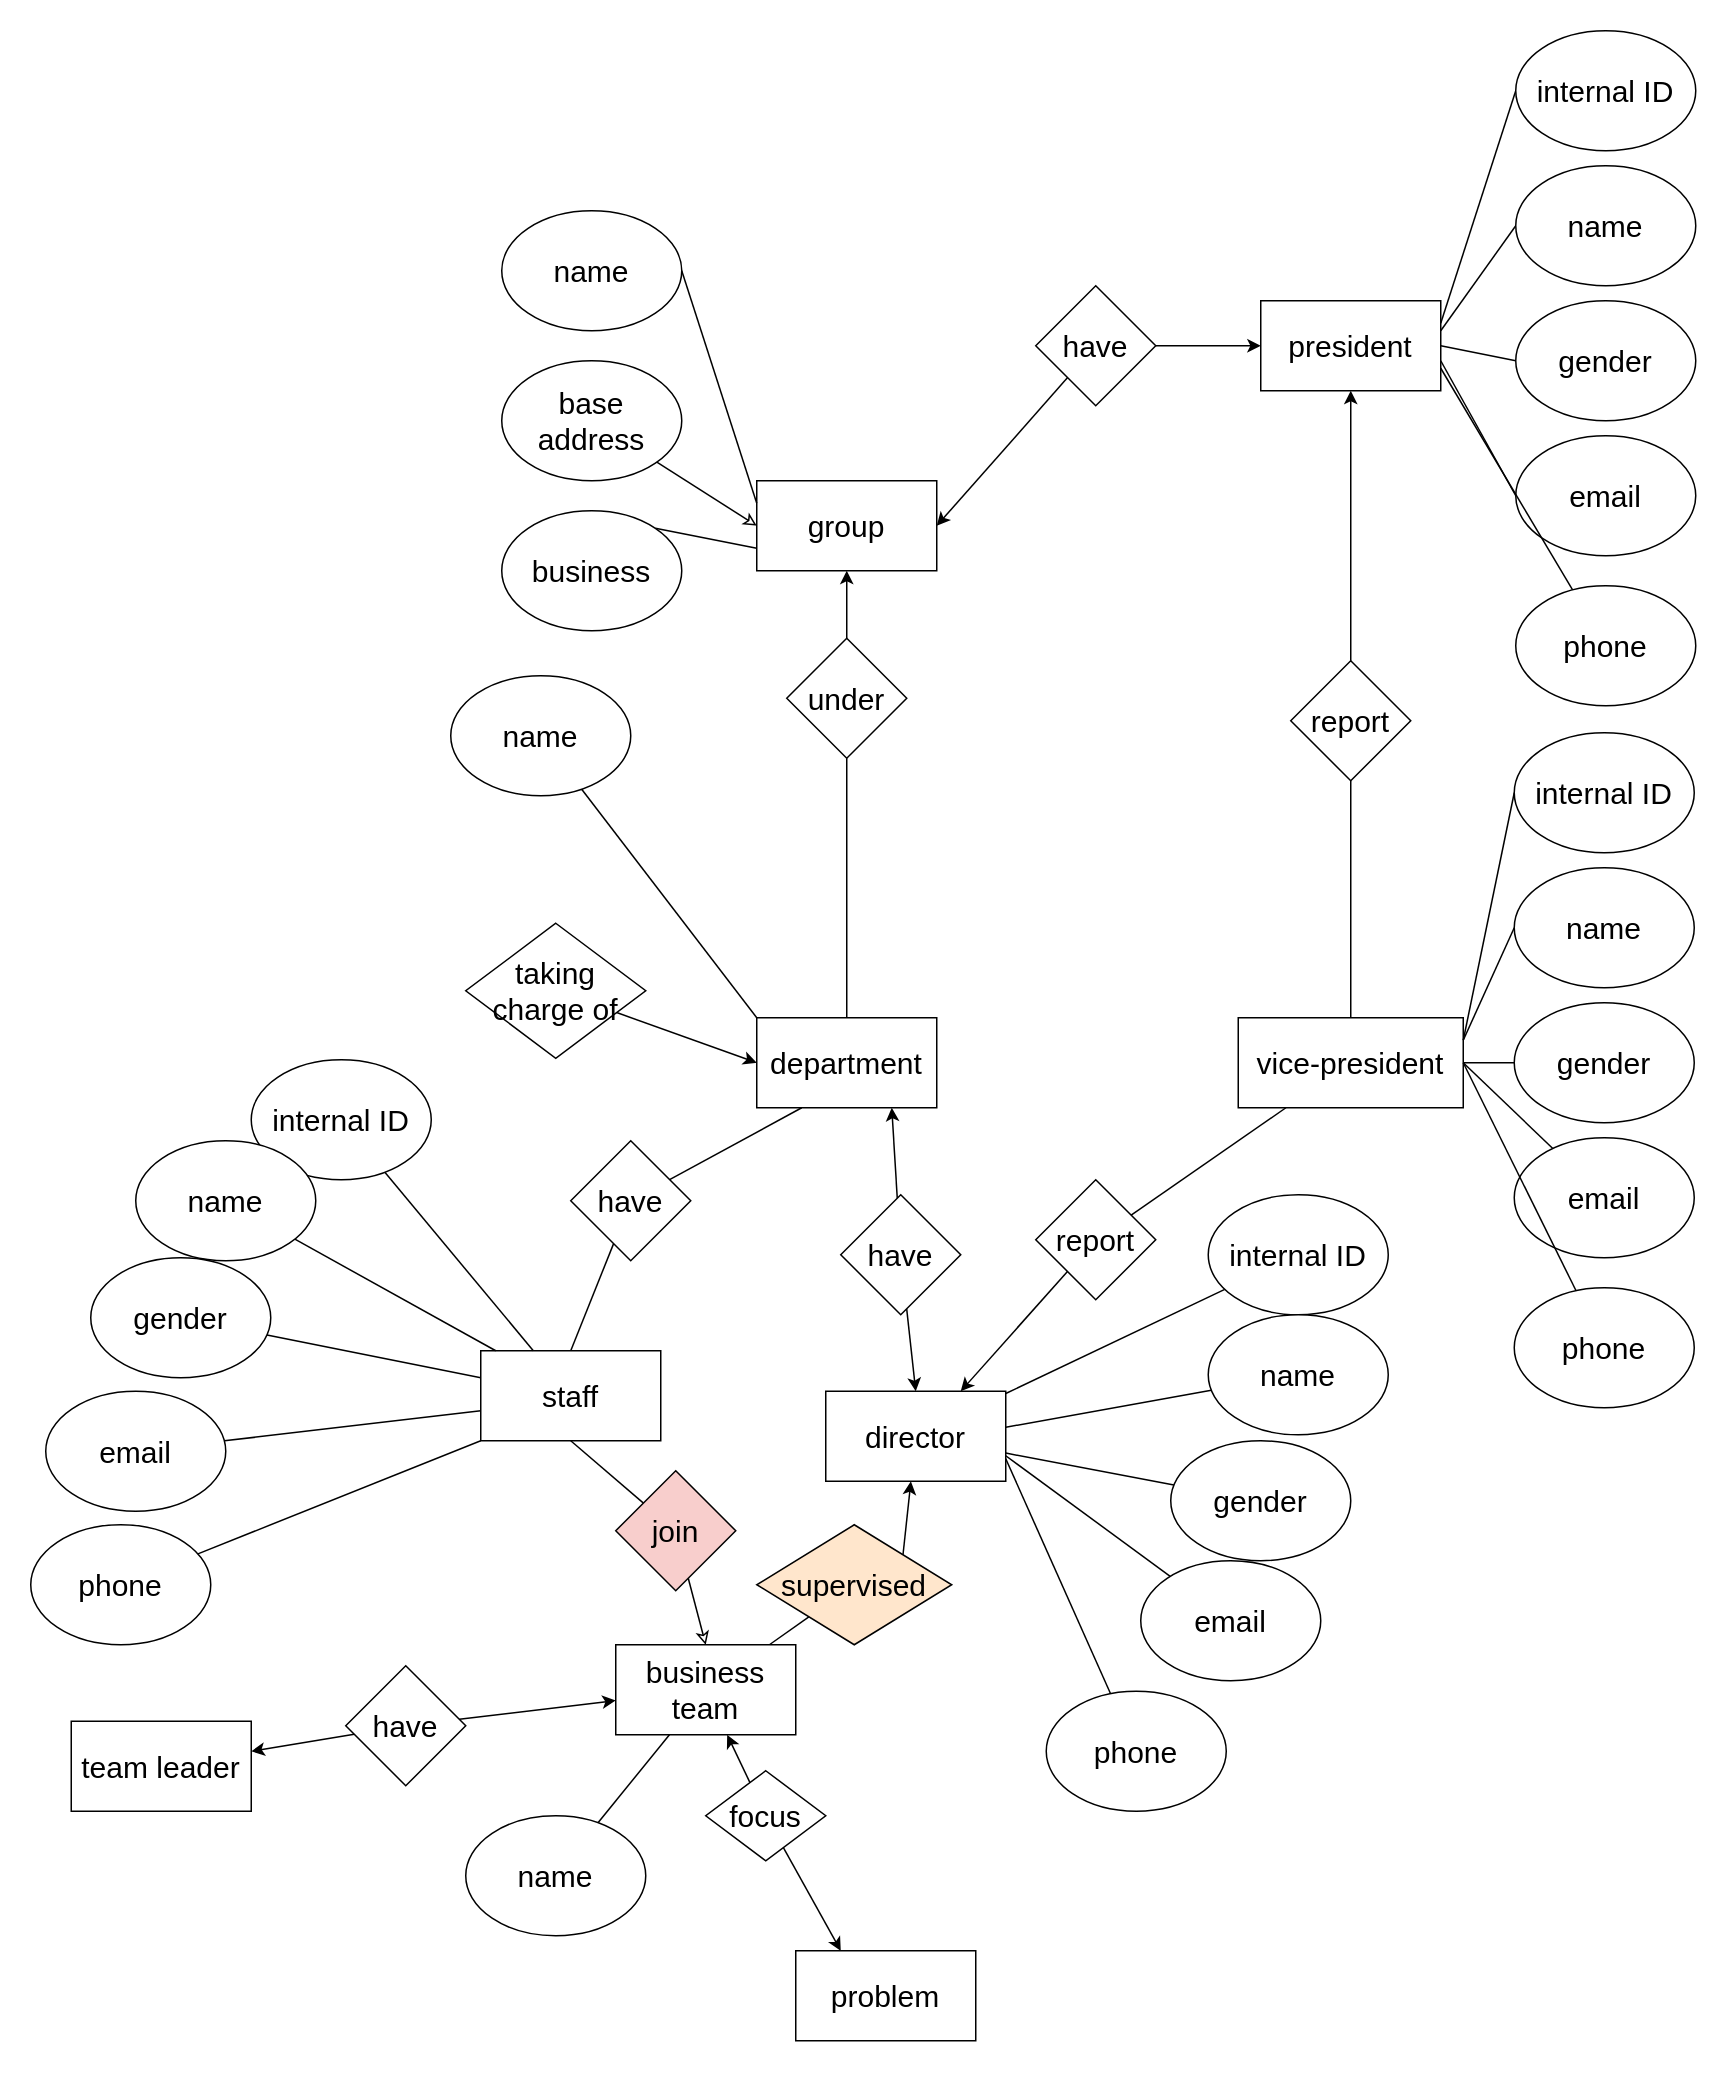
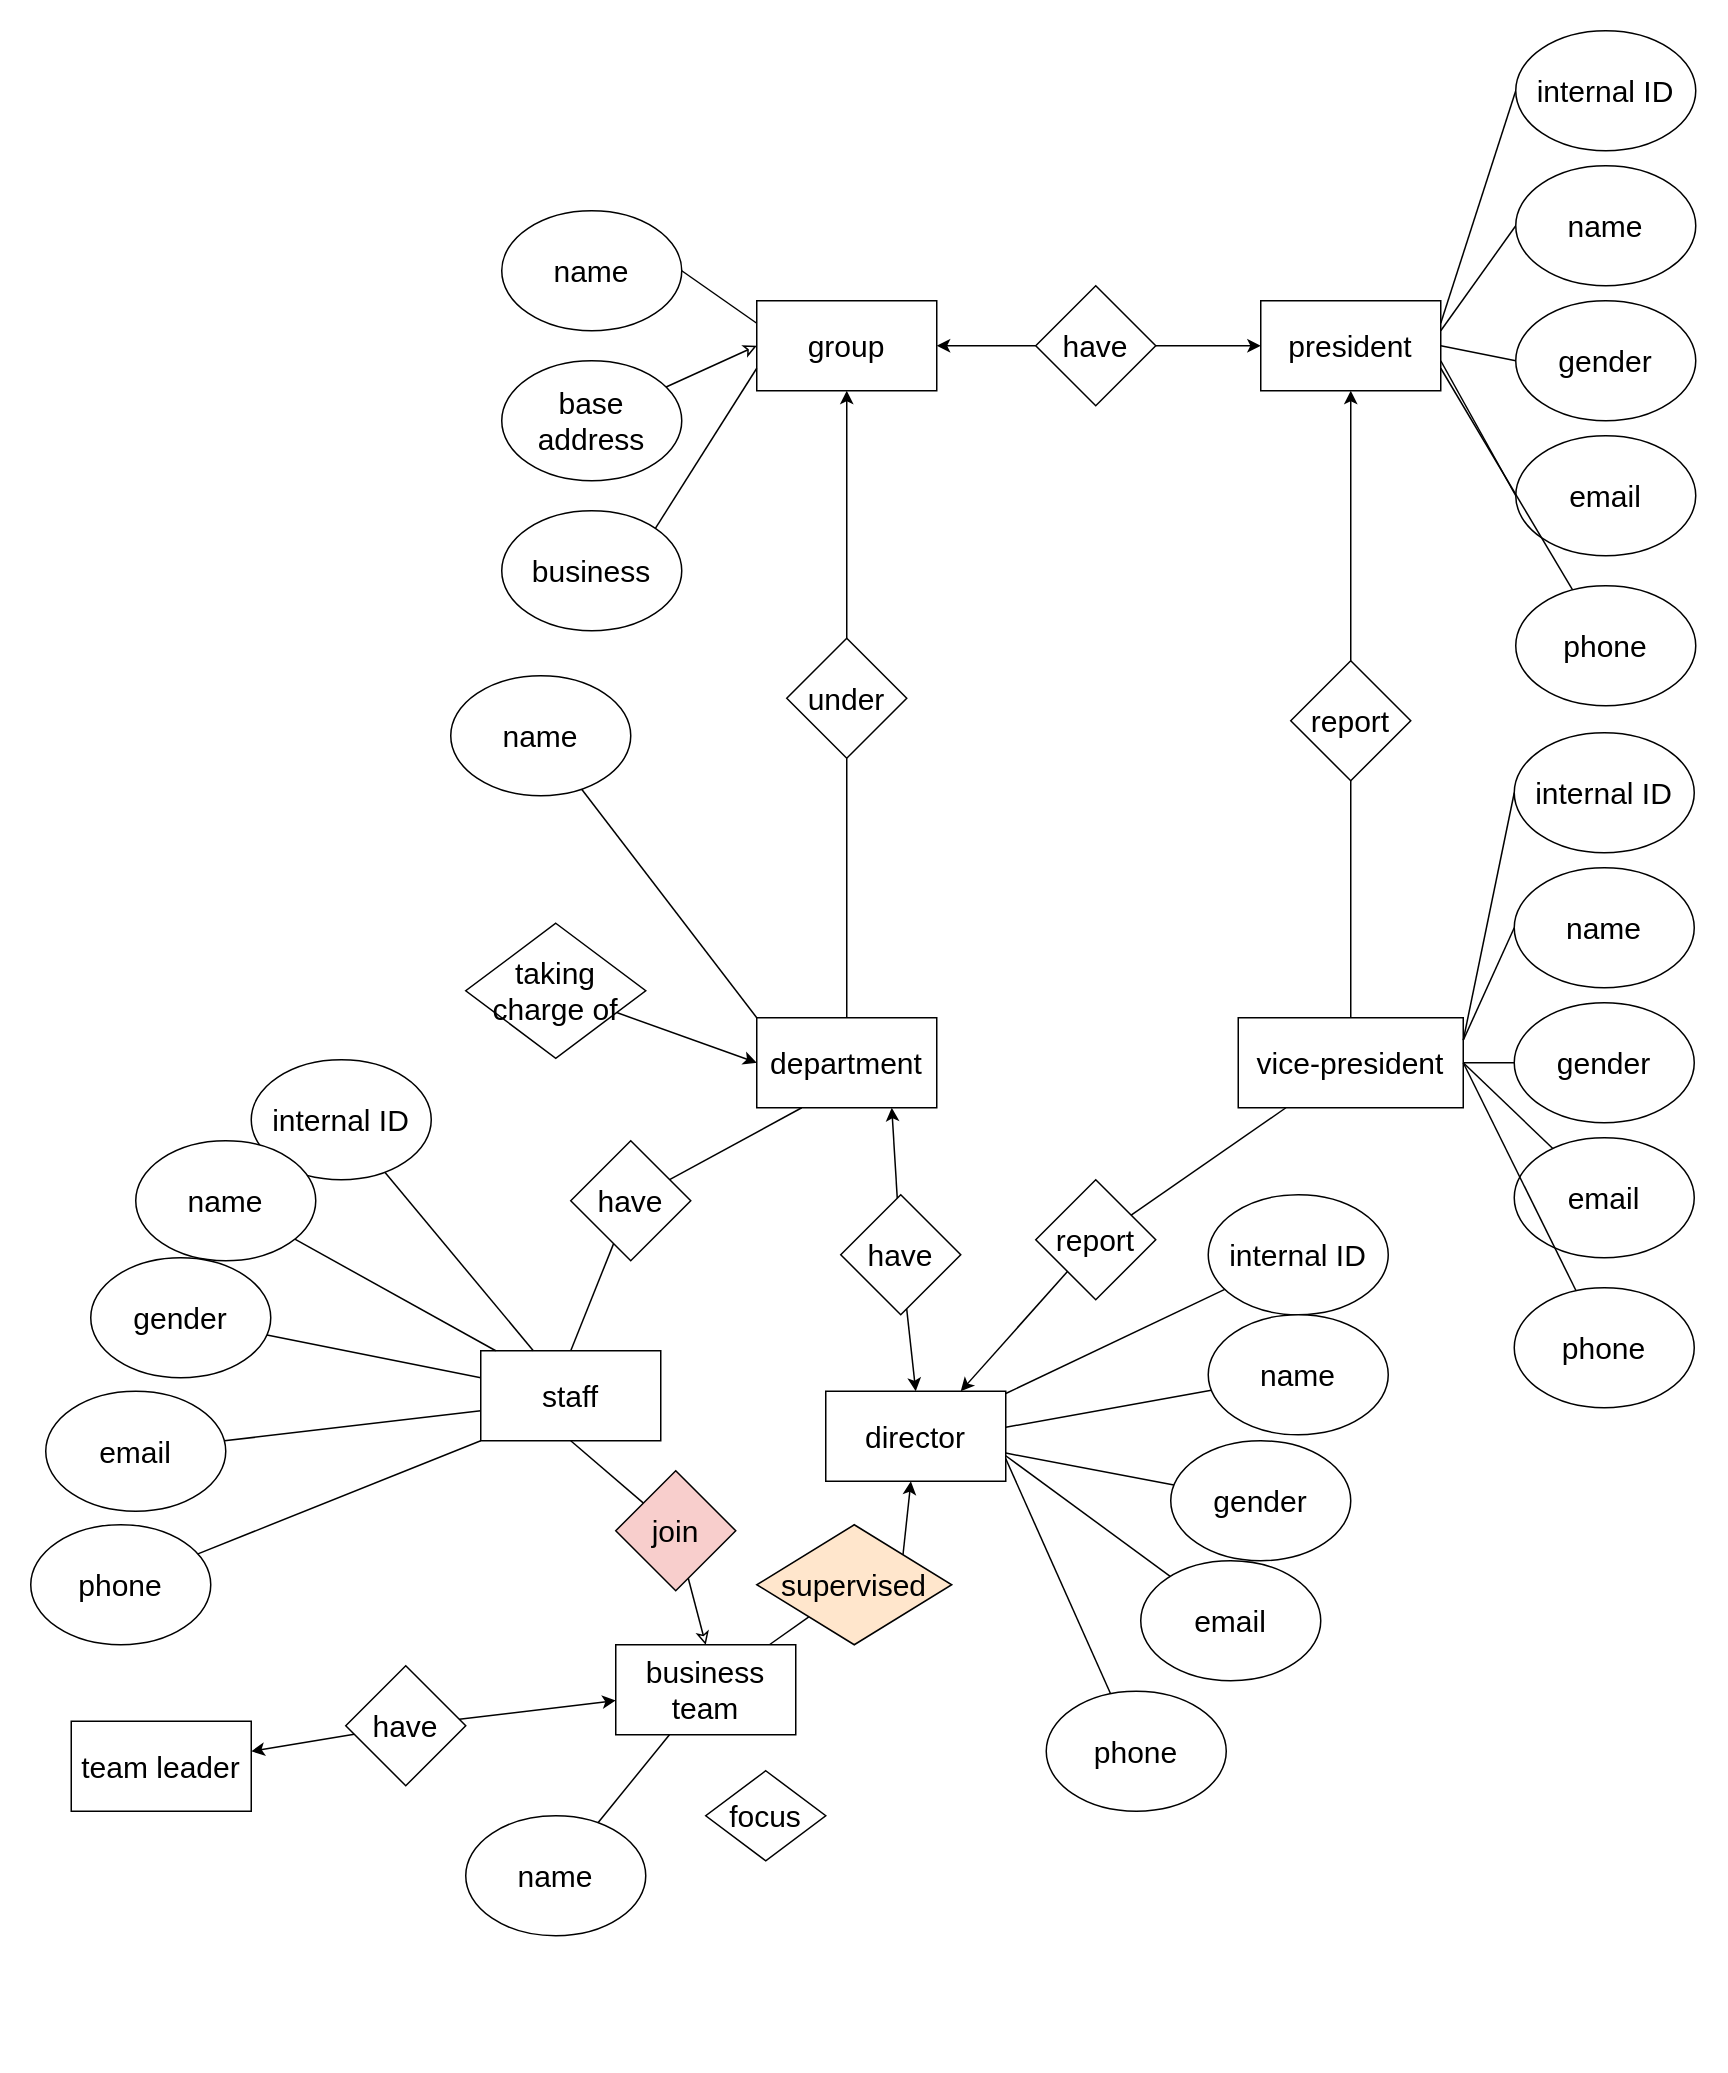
node "group": moved (847, 526) -> (847, 346)
edge "focus" -> "business team": removed
edge "focus" -> "problem": removed
node "problem": removed
